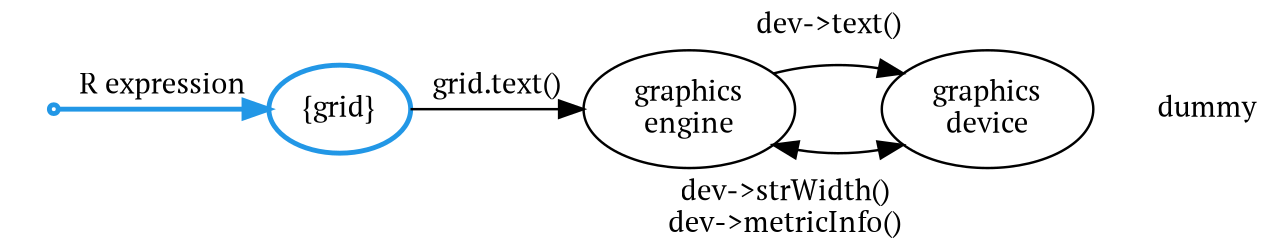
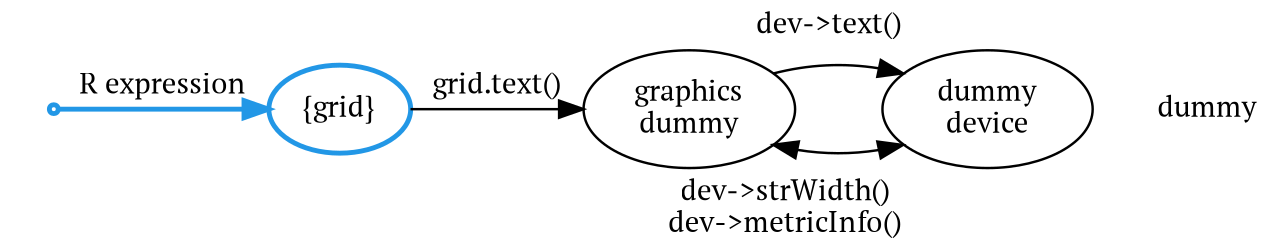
node "graphics engine": label "graphics engine" -> "graphics dummy"
node "graphics device": label "graphics device" -> "dummy device"
